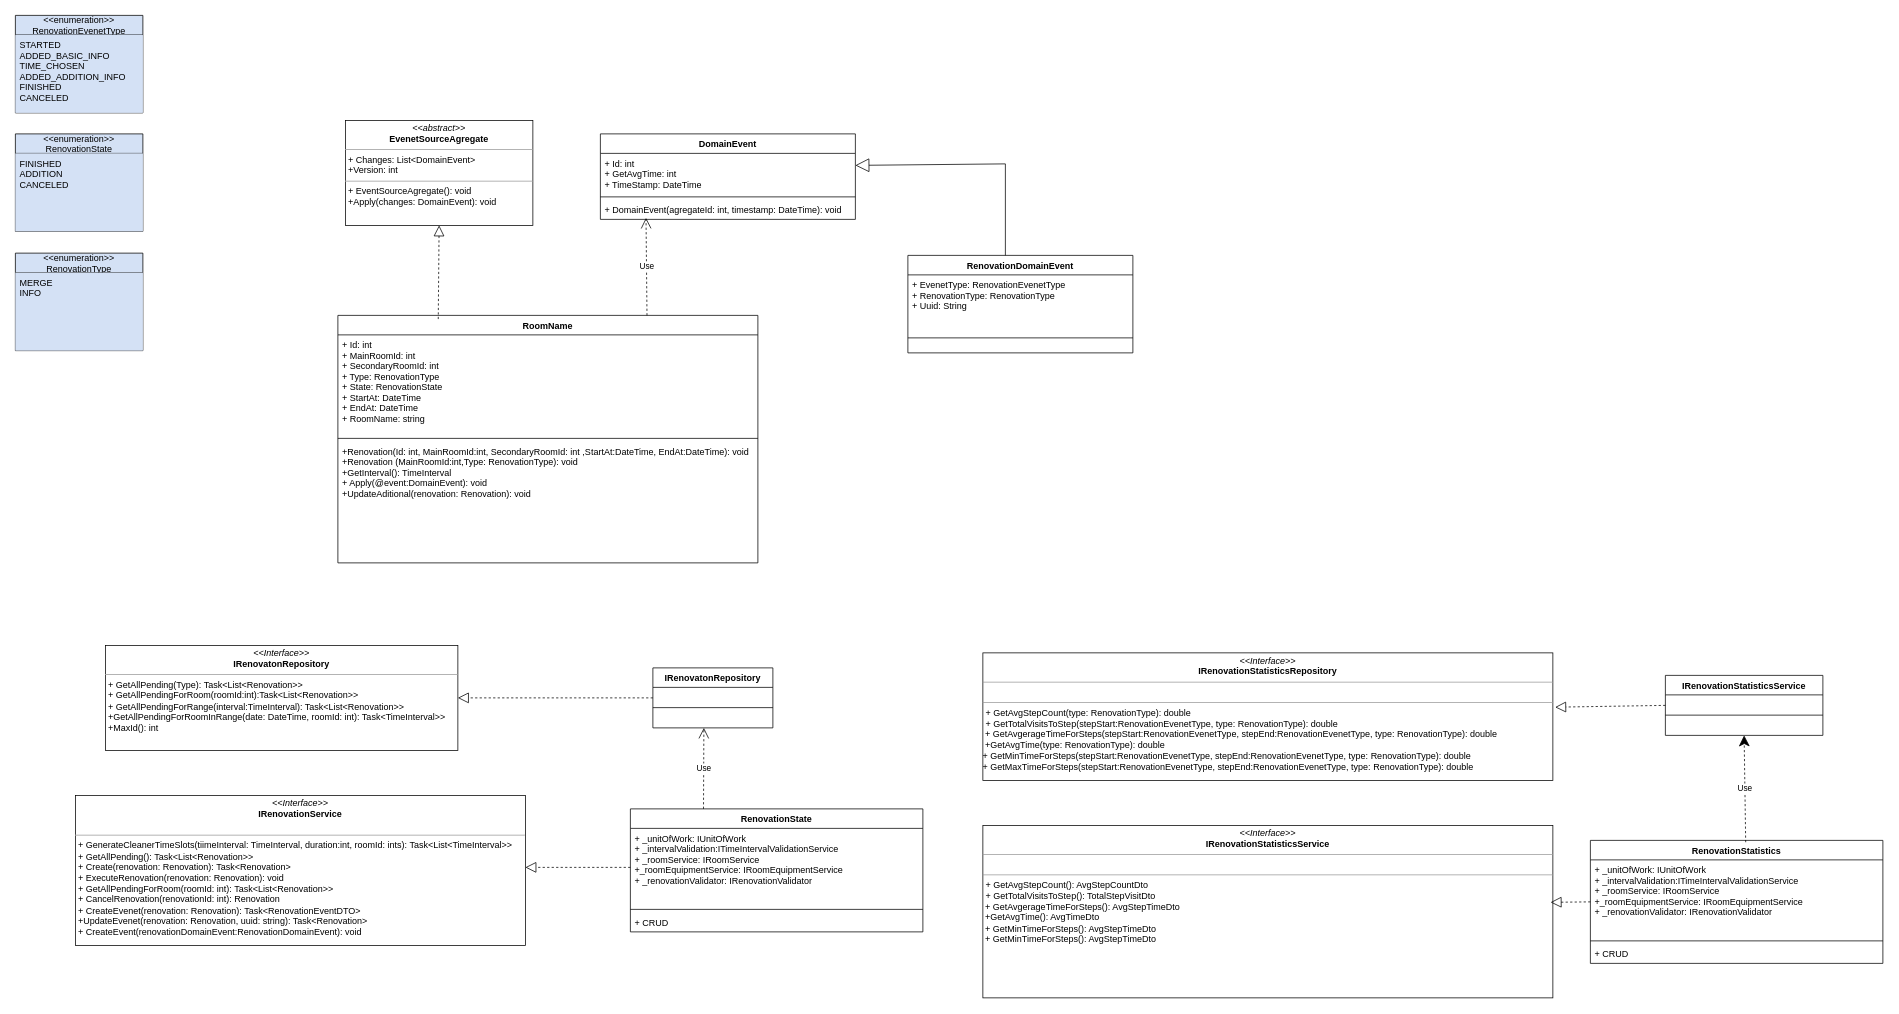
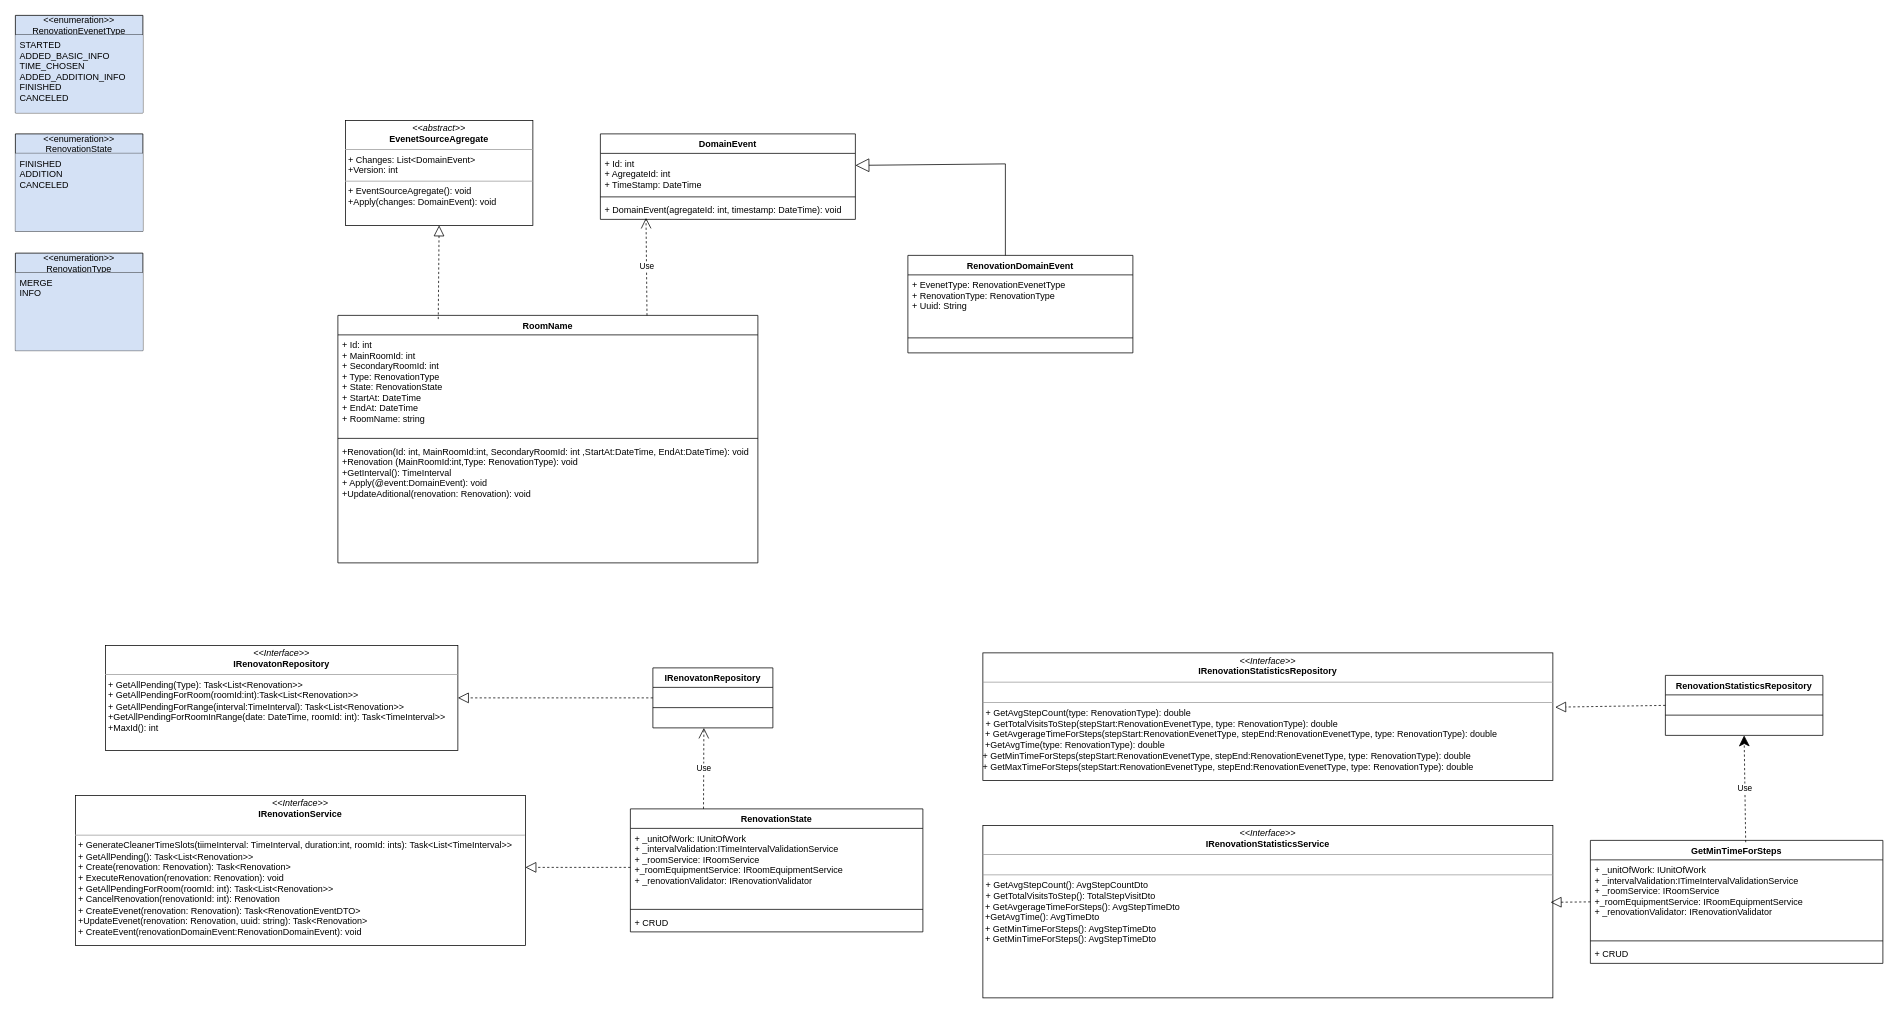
node "+ Id: int + GetAvgTime: int + TimeStamp: DateTime": label "+ Id: int + GetAvgTime: int + TimeStamp: DateTime" -> "+ Id: int + AgregateId: int + TimeStamp: DateTime"
node "IRenovationStatisticsService": label "IRenovationStatisticsService" -> "RenovationStatisticsRepository"
node "RenovationStatistics": label "RenovationStatistics" -> "GetMinTimeForSteps"
